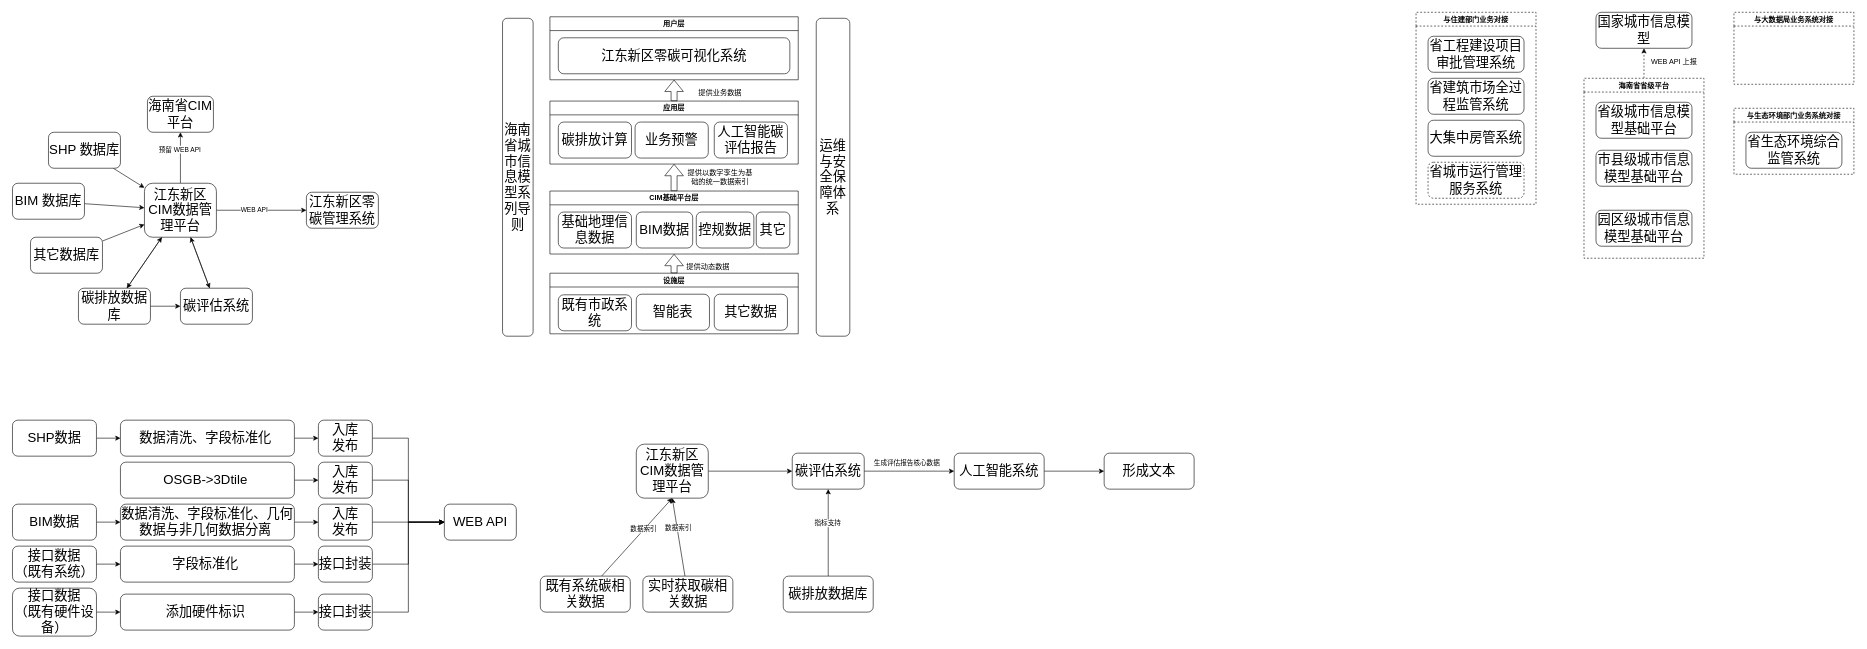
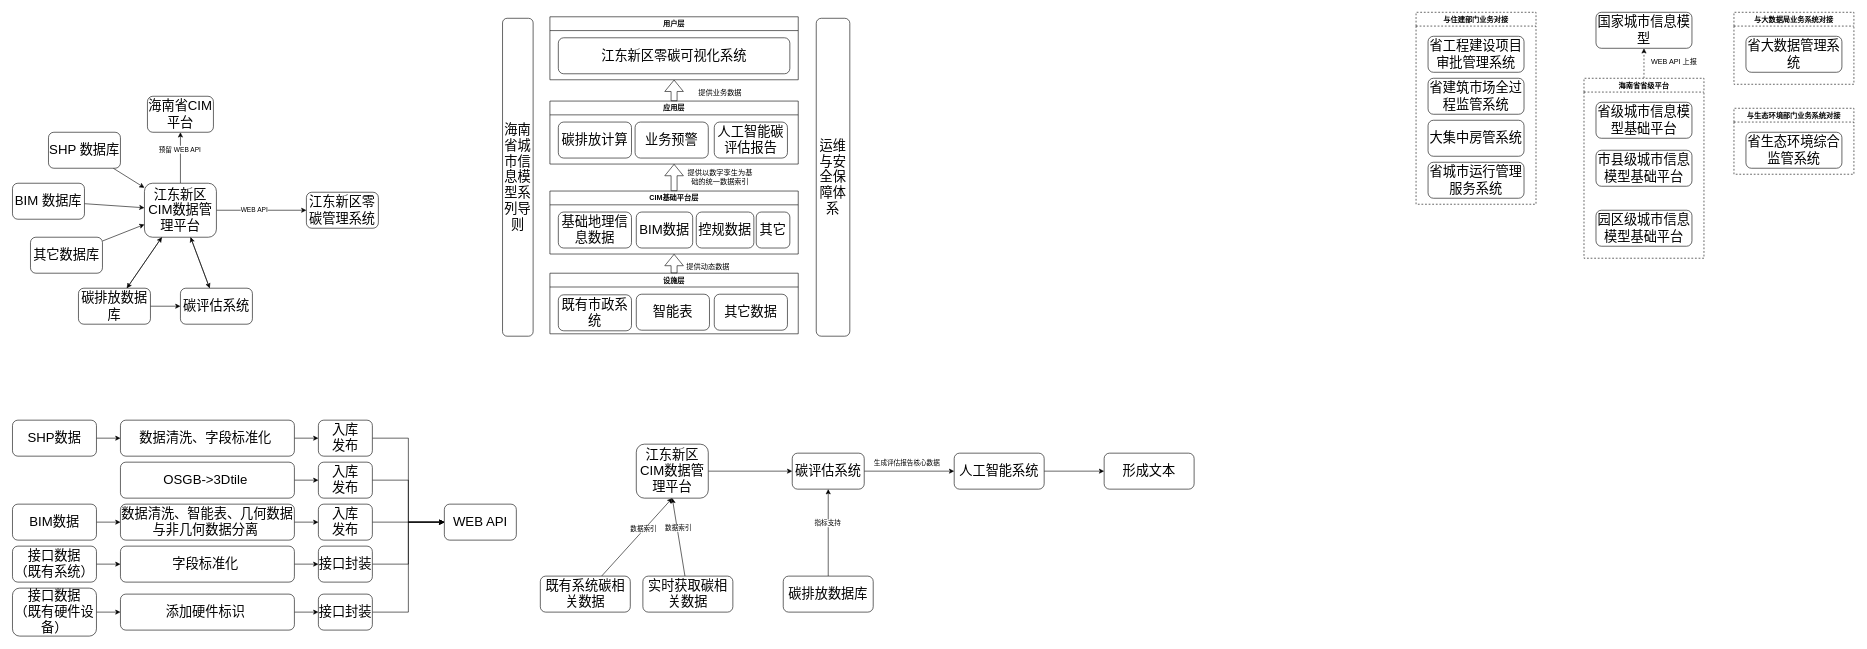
node "省大数据管理系统": added
node "省城市运行管理服务系统": style dashed -> solid
node "数据清洗、字段标准化、几何数据与非几何数据分离": label "数据清洗、字段标准化、几何数据与非几何数据分离" -> "数据清洗、智能表、几何数据与非几何数据分离"
